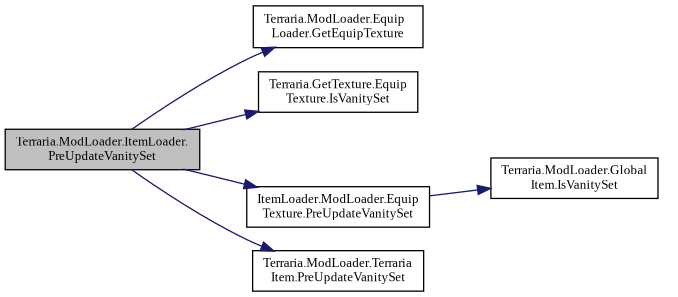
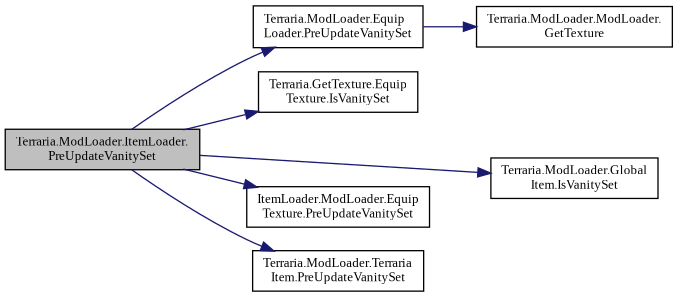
node "Terraria.ModLoader.Equip Loader.GetEquipTexture": label "Terraria.ModLoader.Equip Loader.GetEquipTexture" -> "Terraria.ModLoader.Equip Loader.PreUpdateVanitySet"
node "Terraria.ModLoader.ModLoader. GetTexture": added
edge "ItemLoader.ModLoader.Equip Texture.PreUpdateVanitySet" -> "Terraria.ModLoader.Global Item.IsVanitySet": now "Terraria.ModLoader.ItemLoader. PreUpdateVanitySet" -> "Terraria.ModLoader.Global Item.IsVanitySet"
